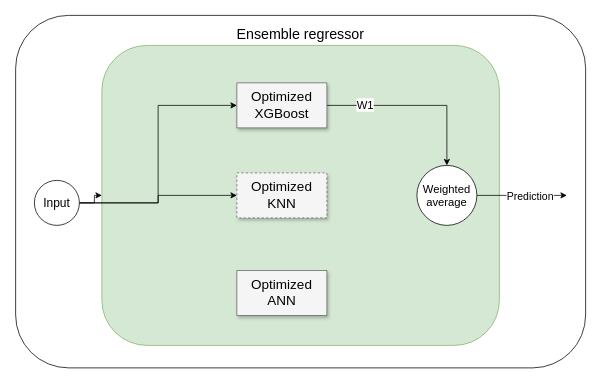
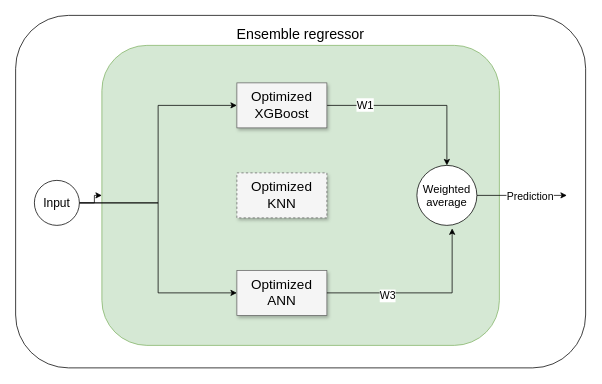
edge "Input" -> "Optimized KNN": now "Input" -> "Optimized ANN"
edge "Optimized ANN" -> "Weighted average": added, label "W3"
